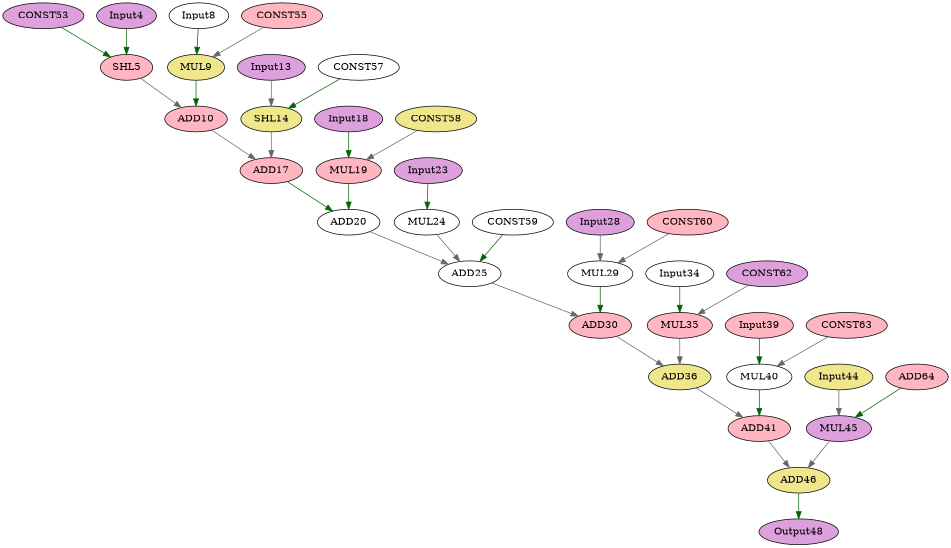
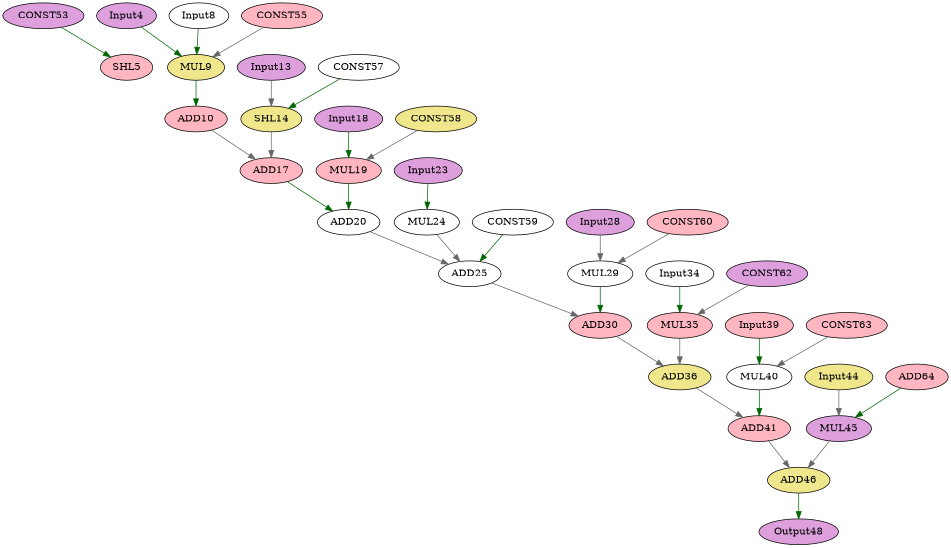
edge "Input4" -> "SHL5": now "Input4" -> "MUL9"
edge "SHL5" -> "ADD10": removed
